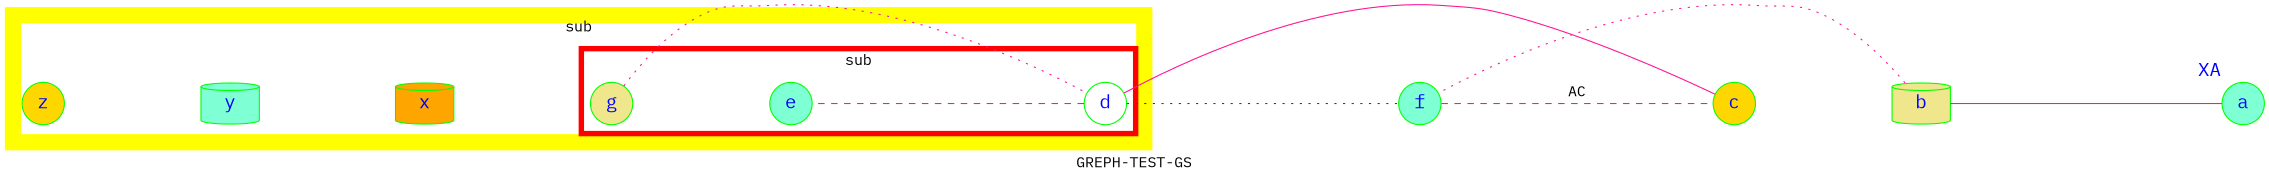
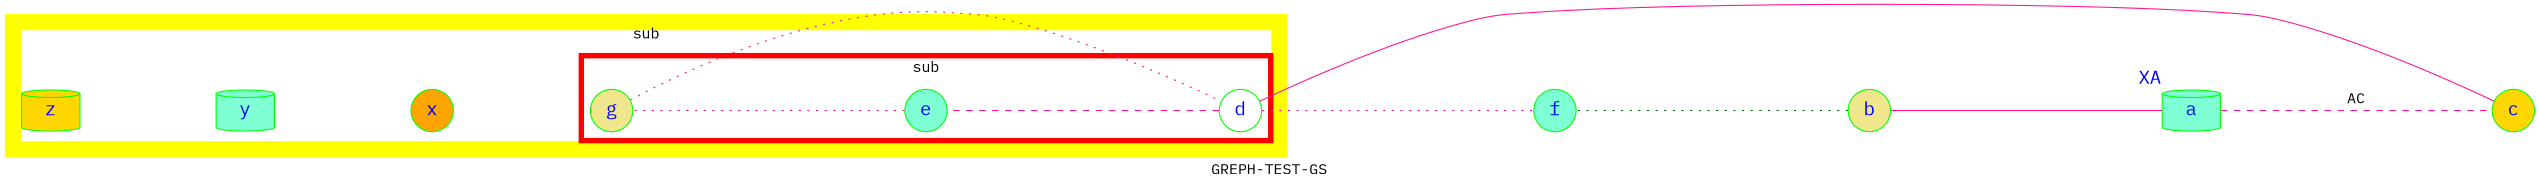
edge "f" -- "b": color deeppink -> darkgreen
node "z": shape circle -> cylinder
node "x": shape cylinder -> circle
edge "d" -- "f": color darkgreen -> deeppink
edge "f" -- "c": now "a XA" -- "c"
node "b": shape cylinder -> circle
node "a XA": shape circle -> cylinder
edge "g" -- "e": added
